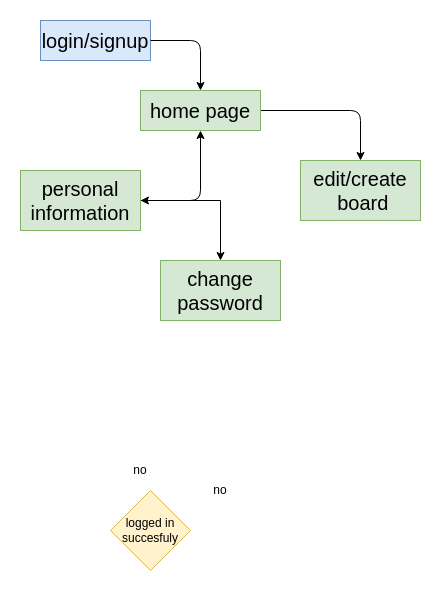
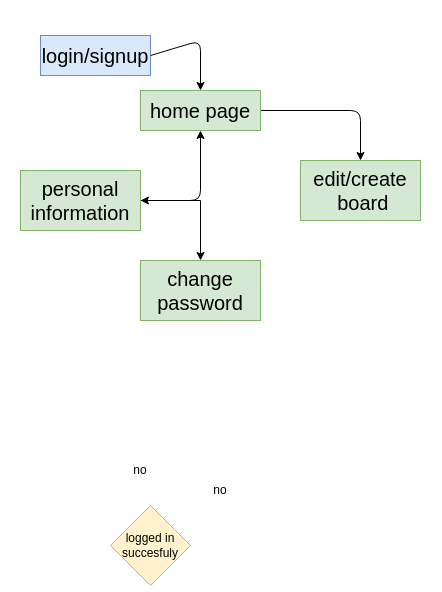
node "login/signup": moved (96, 41) -> (96, 56)
node "change password": moved (221, 291) -> (201, 291)
node "logged in succesfuly": moved (151, 531) -> (151, 546)
